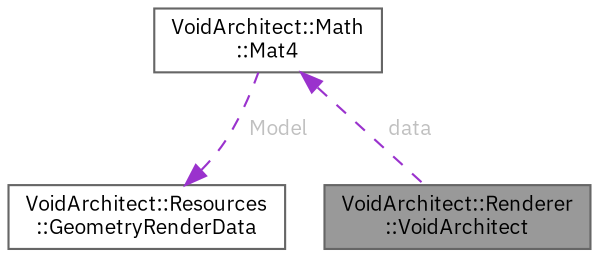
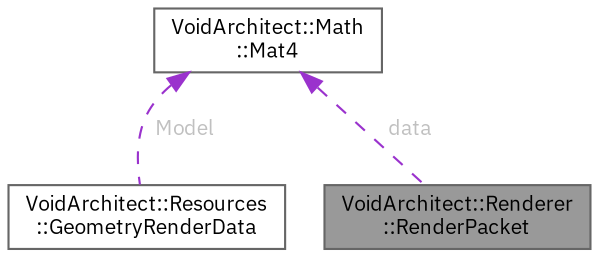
edge "VoidArchitect::Math ::Mat4" -> "VoidArchitect::Resources ::GeometryRenderData": reversed
node "VoidArchitect::Renderer ::VoidArchitect": label "VoidArchitect::Renderer ::VoidArchitect" -> "VoidArchitect::Renderer ::RenderPacket"
